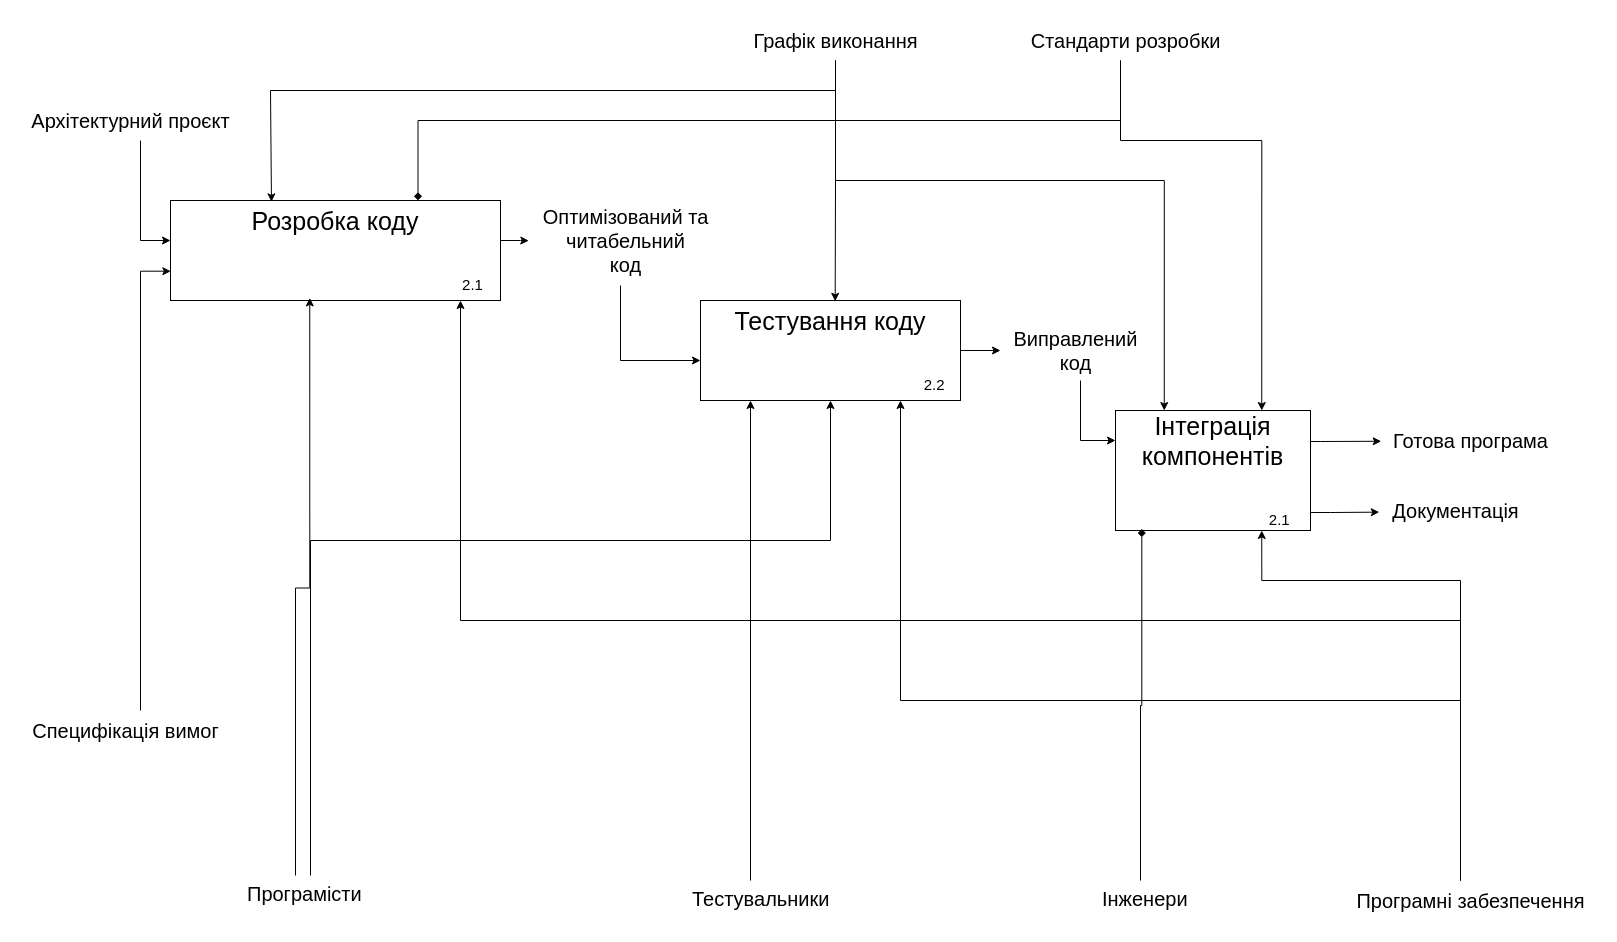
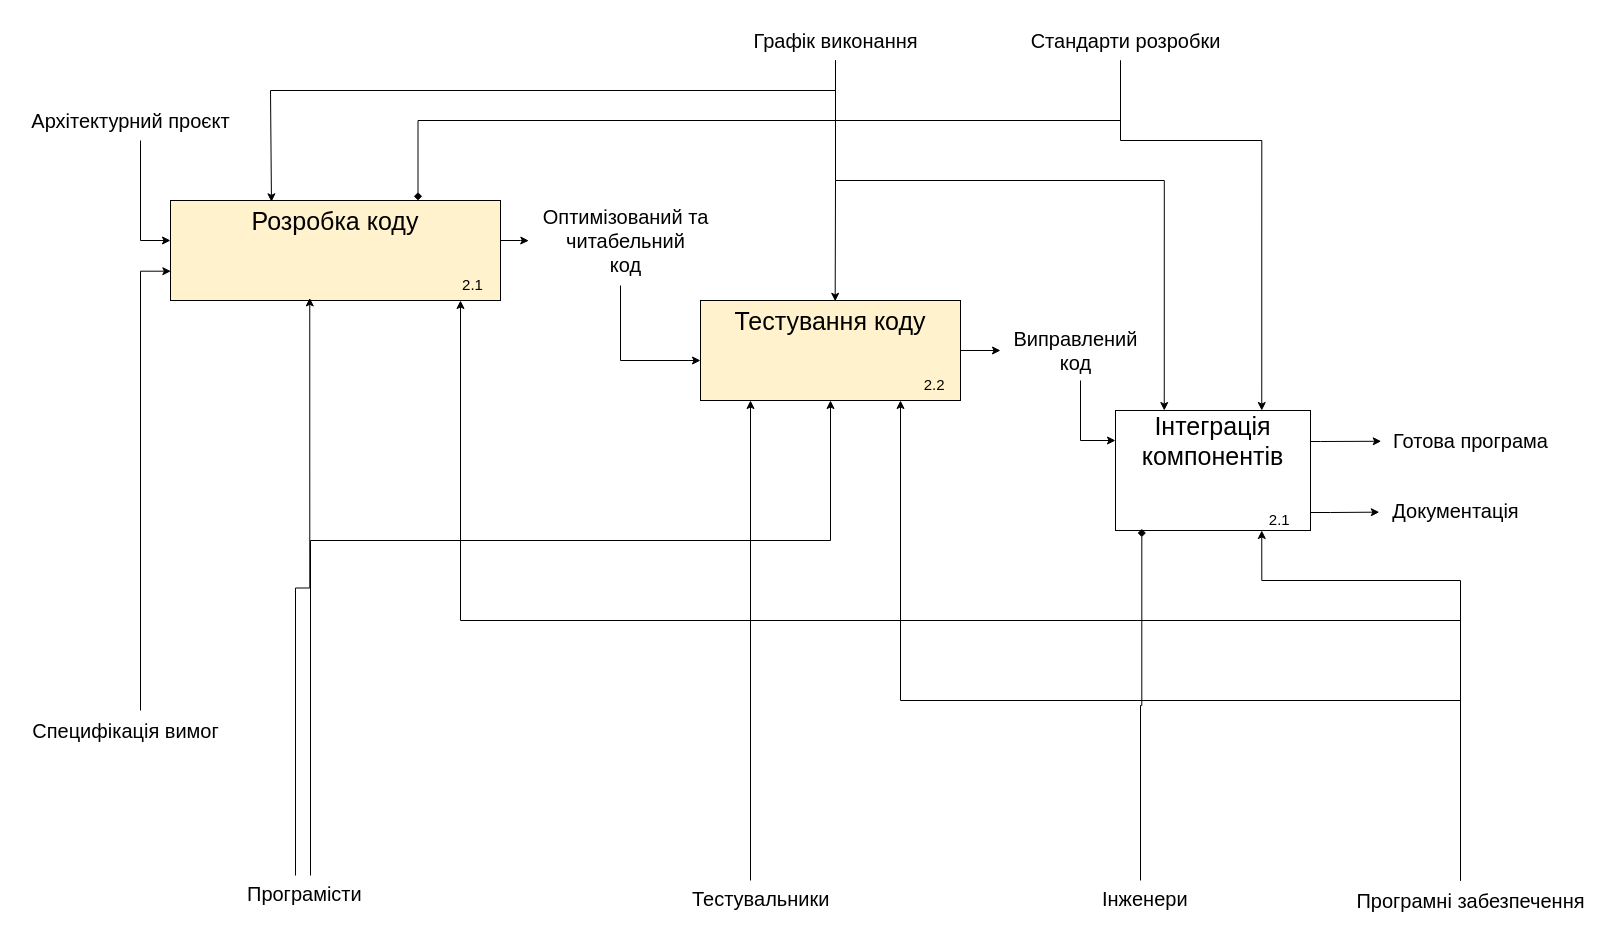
node "Розробка коду 2.1": fillcolor #ffffff -> #fff2cc
node "Тестування коду 2.2": fillcolor #ffffff -> #fff2cc
